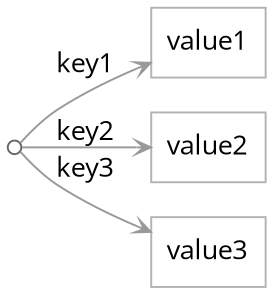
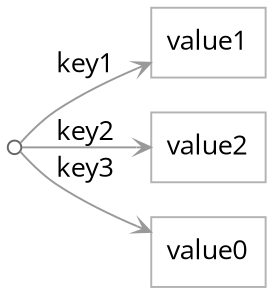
node "value3": label "value3" -> "value0"
